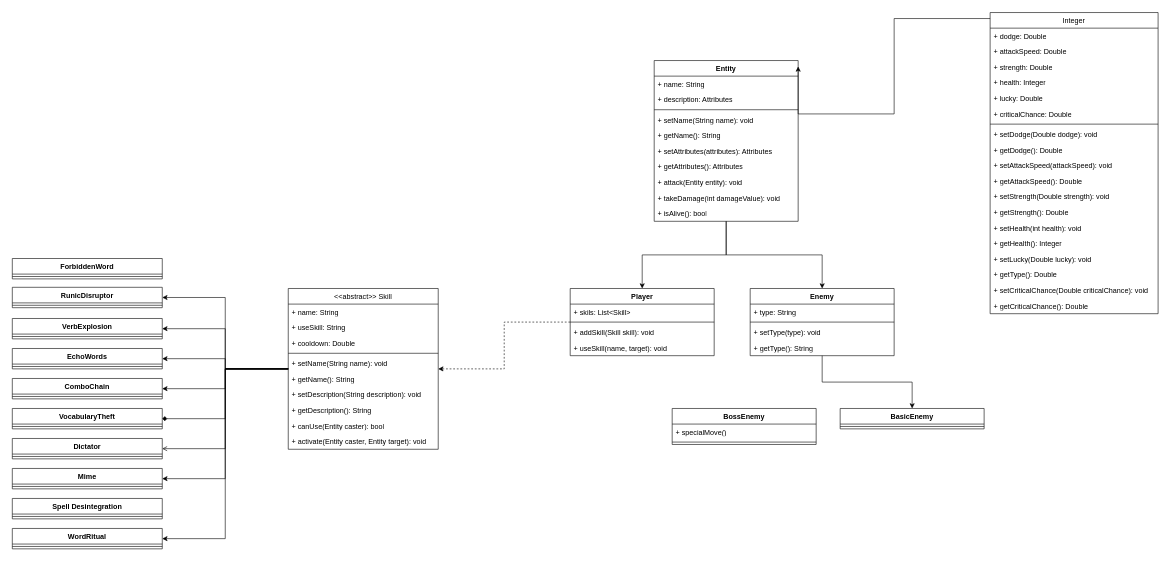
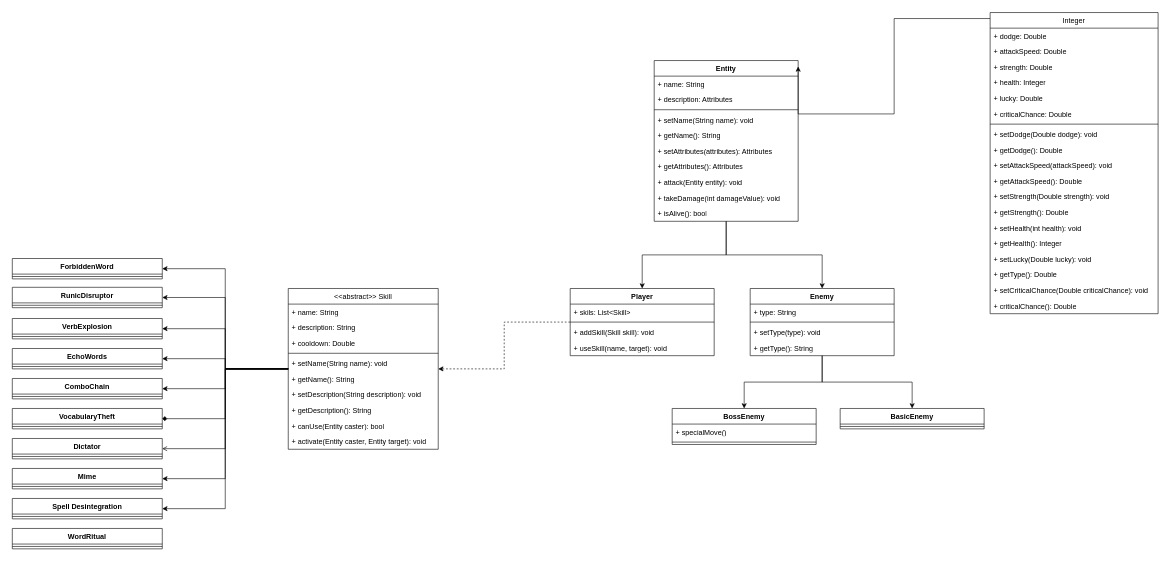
edge "<<abstract>> Skill" -> "ForbiddenWord": added
node "+ getCriticalChance(): Double": label "+ getCriticalChance(): Double" -> "+ criticalChance(): Double"
node "+ useSkill: String": label "+ useSkill: String" -> "+ description: String"
edge "Enemy" -> "BossEnemy": added
edge "<<abstract>> Skill" -> "Spell Desintegration": added
edge "<<abstract>> Skill" -> "WordRitual": removed
